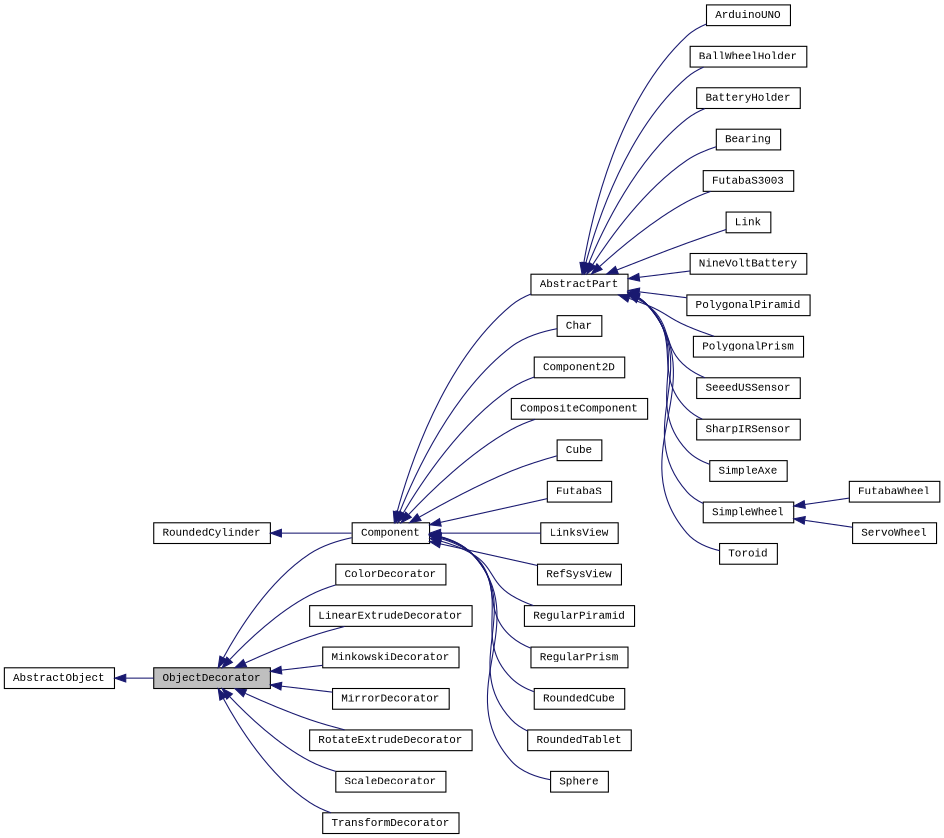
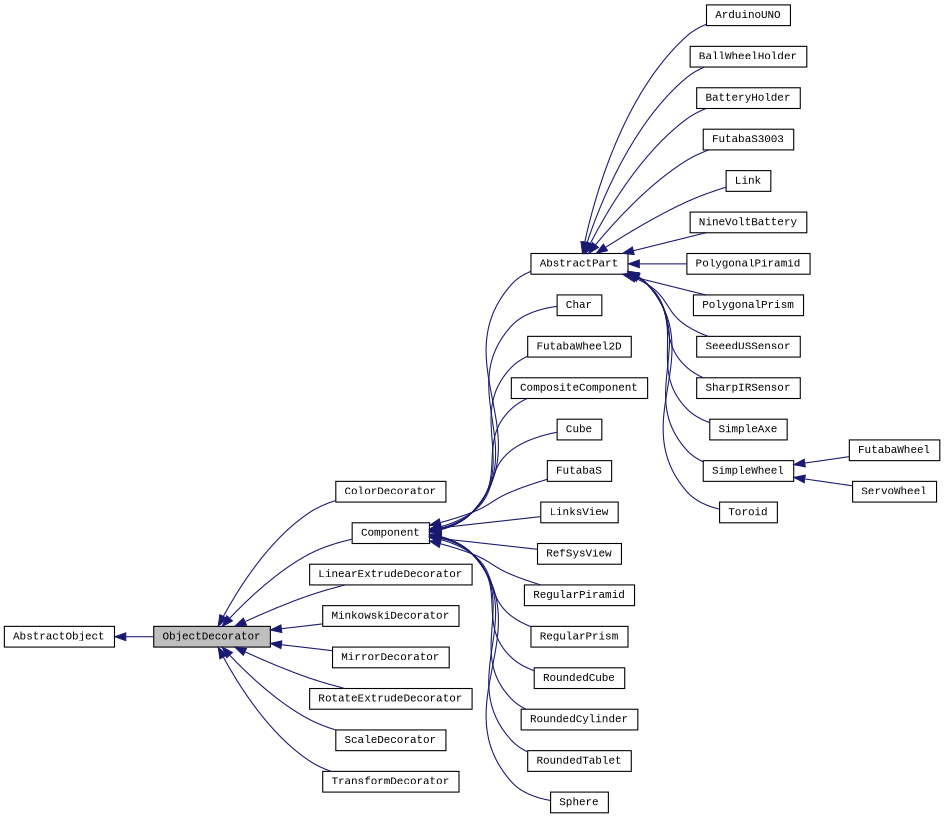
node "Bearing": removed
node "Component2D": label "Component2D" -> "FutabaWheel2D"
edge "Component" -> "RoundedCylinder": reversed
